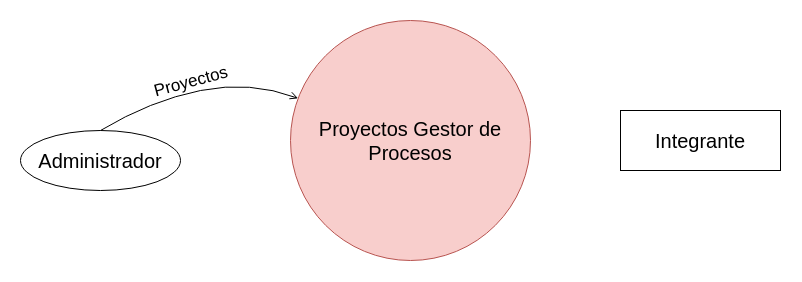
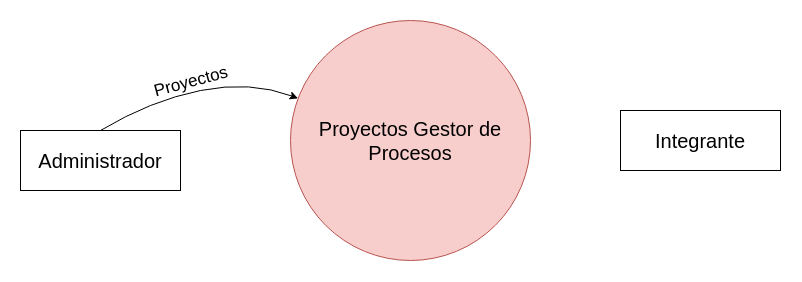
edge "Administrador" -> "Proyectos Gestor de Procesos": arrowhead open -> classic
node "Administrador": shape ellipse -> rectangle
